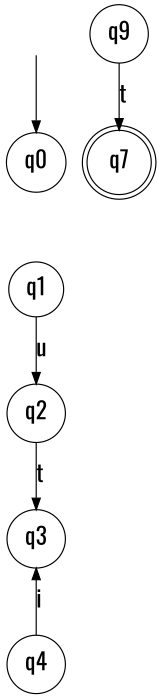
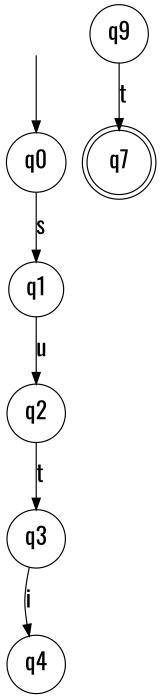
edge "q0" -> "q1": added, label "s"
edge "q4" -> "q3": reversed
